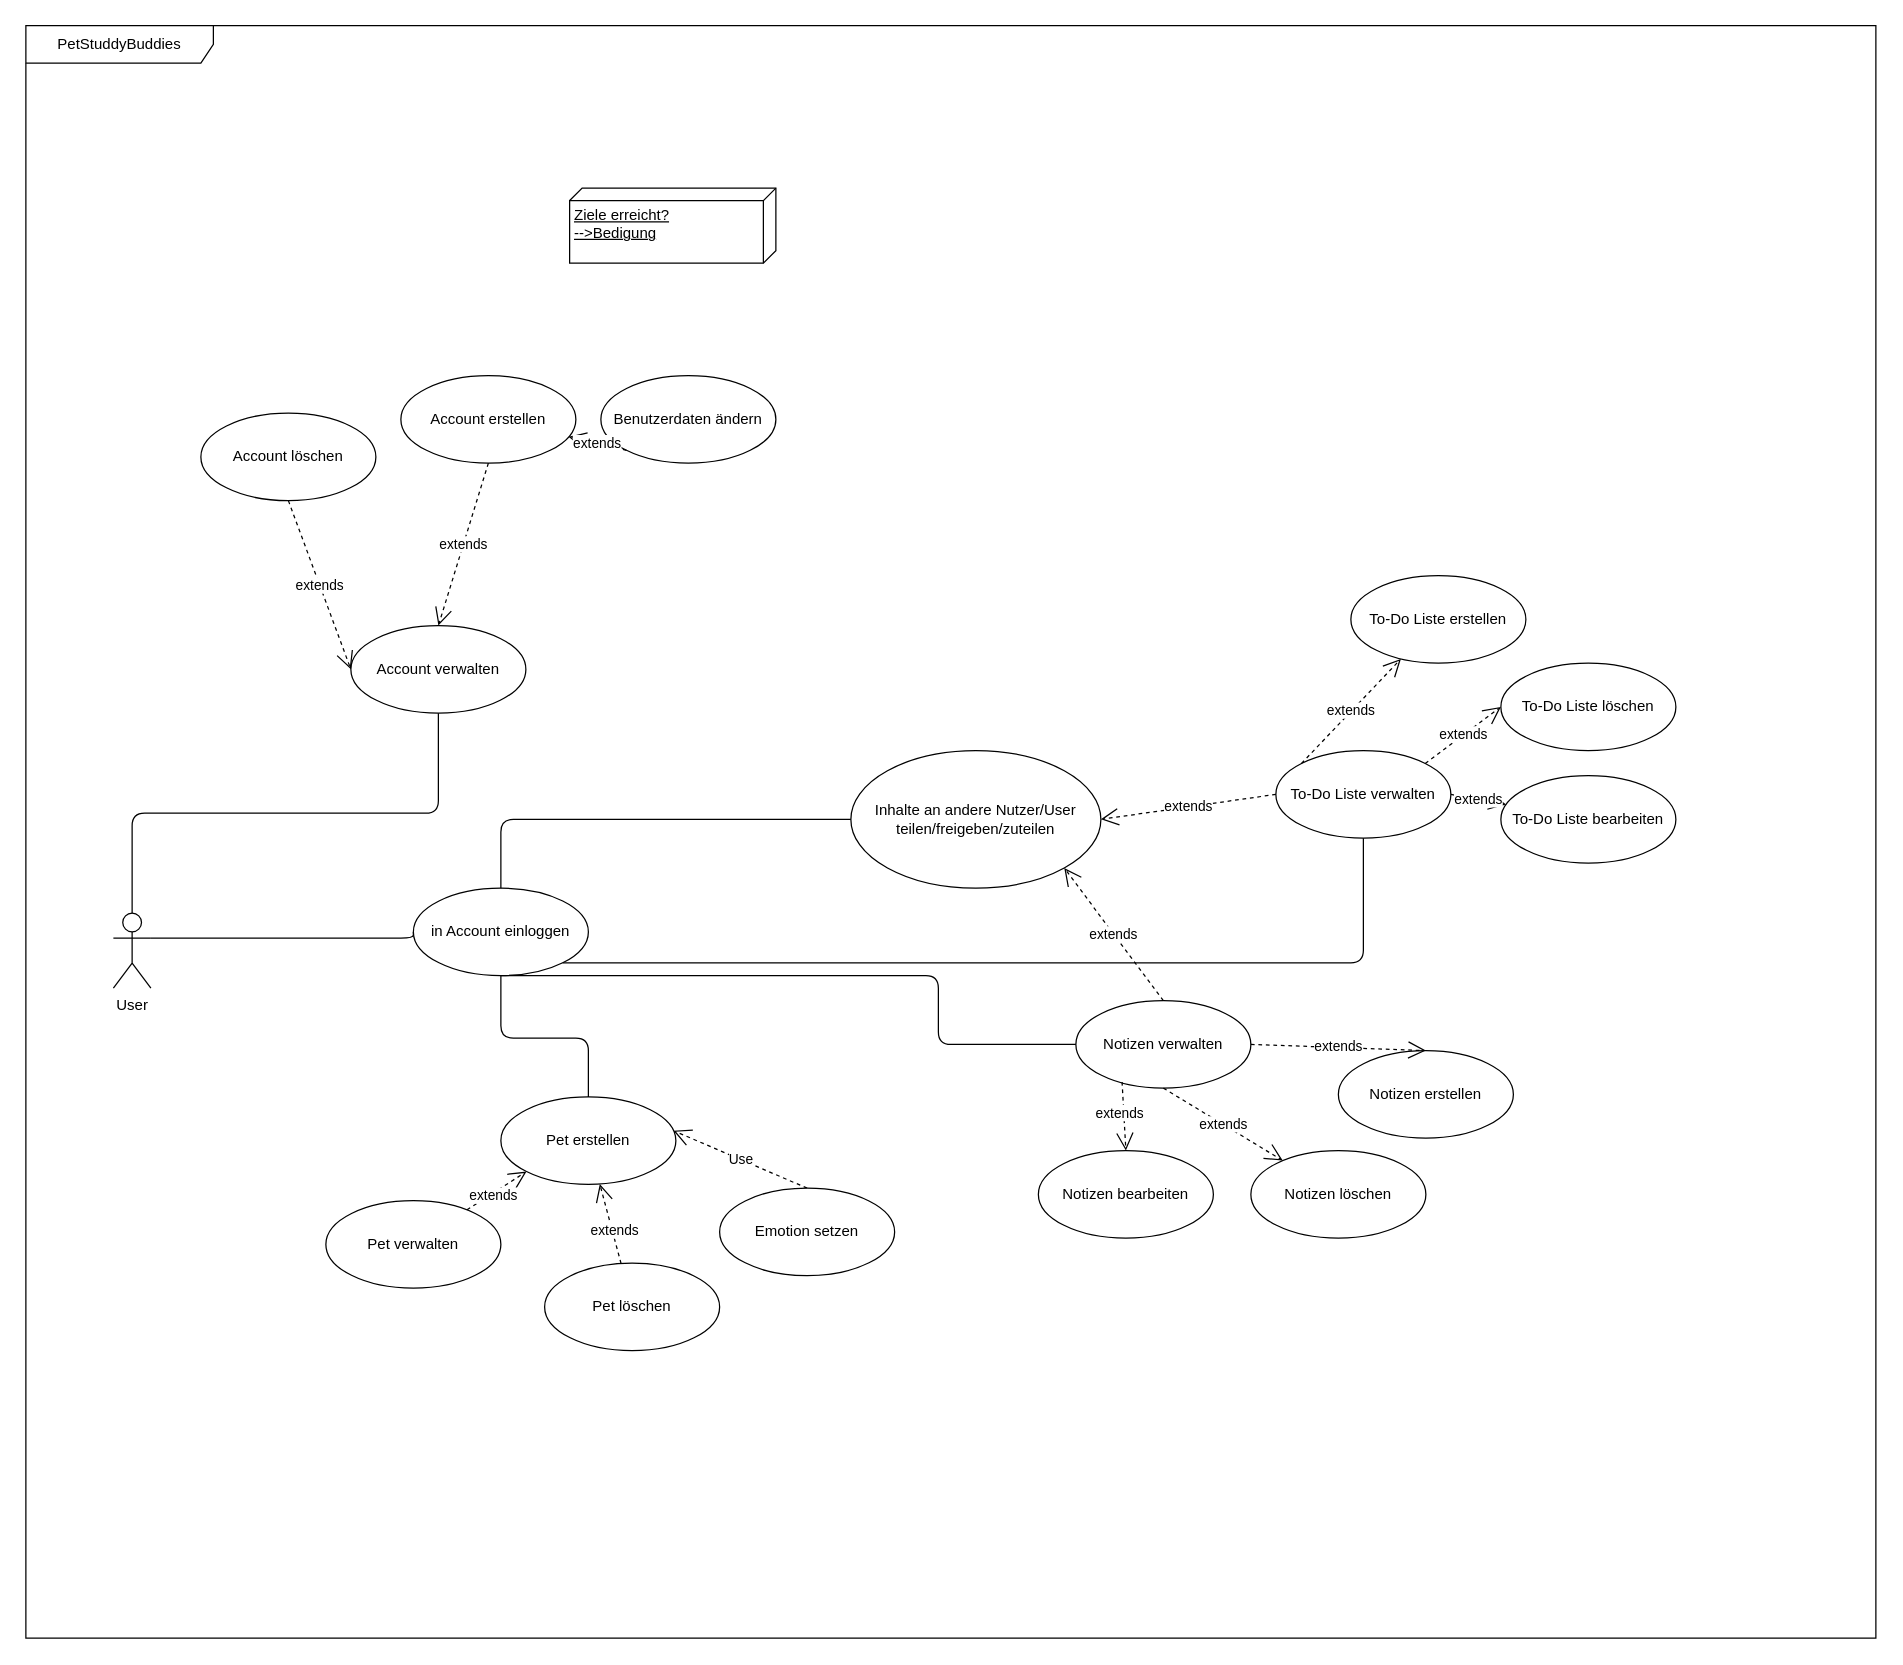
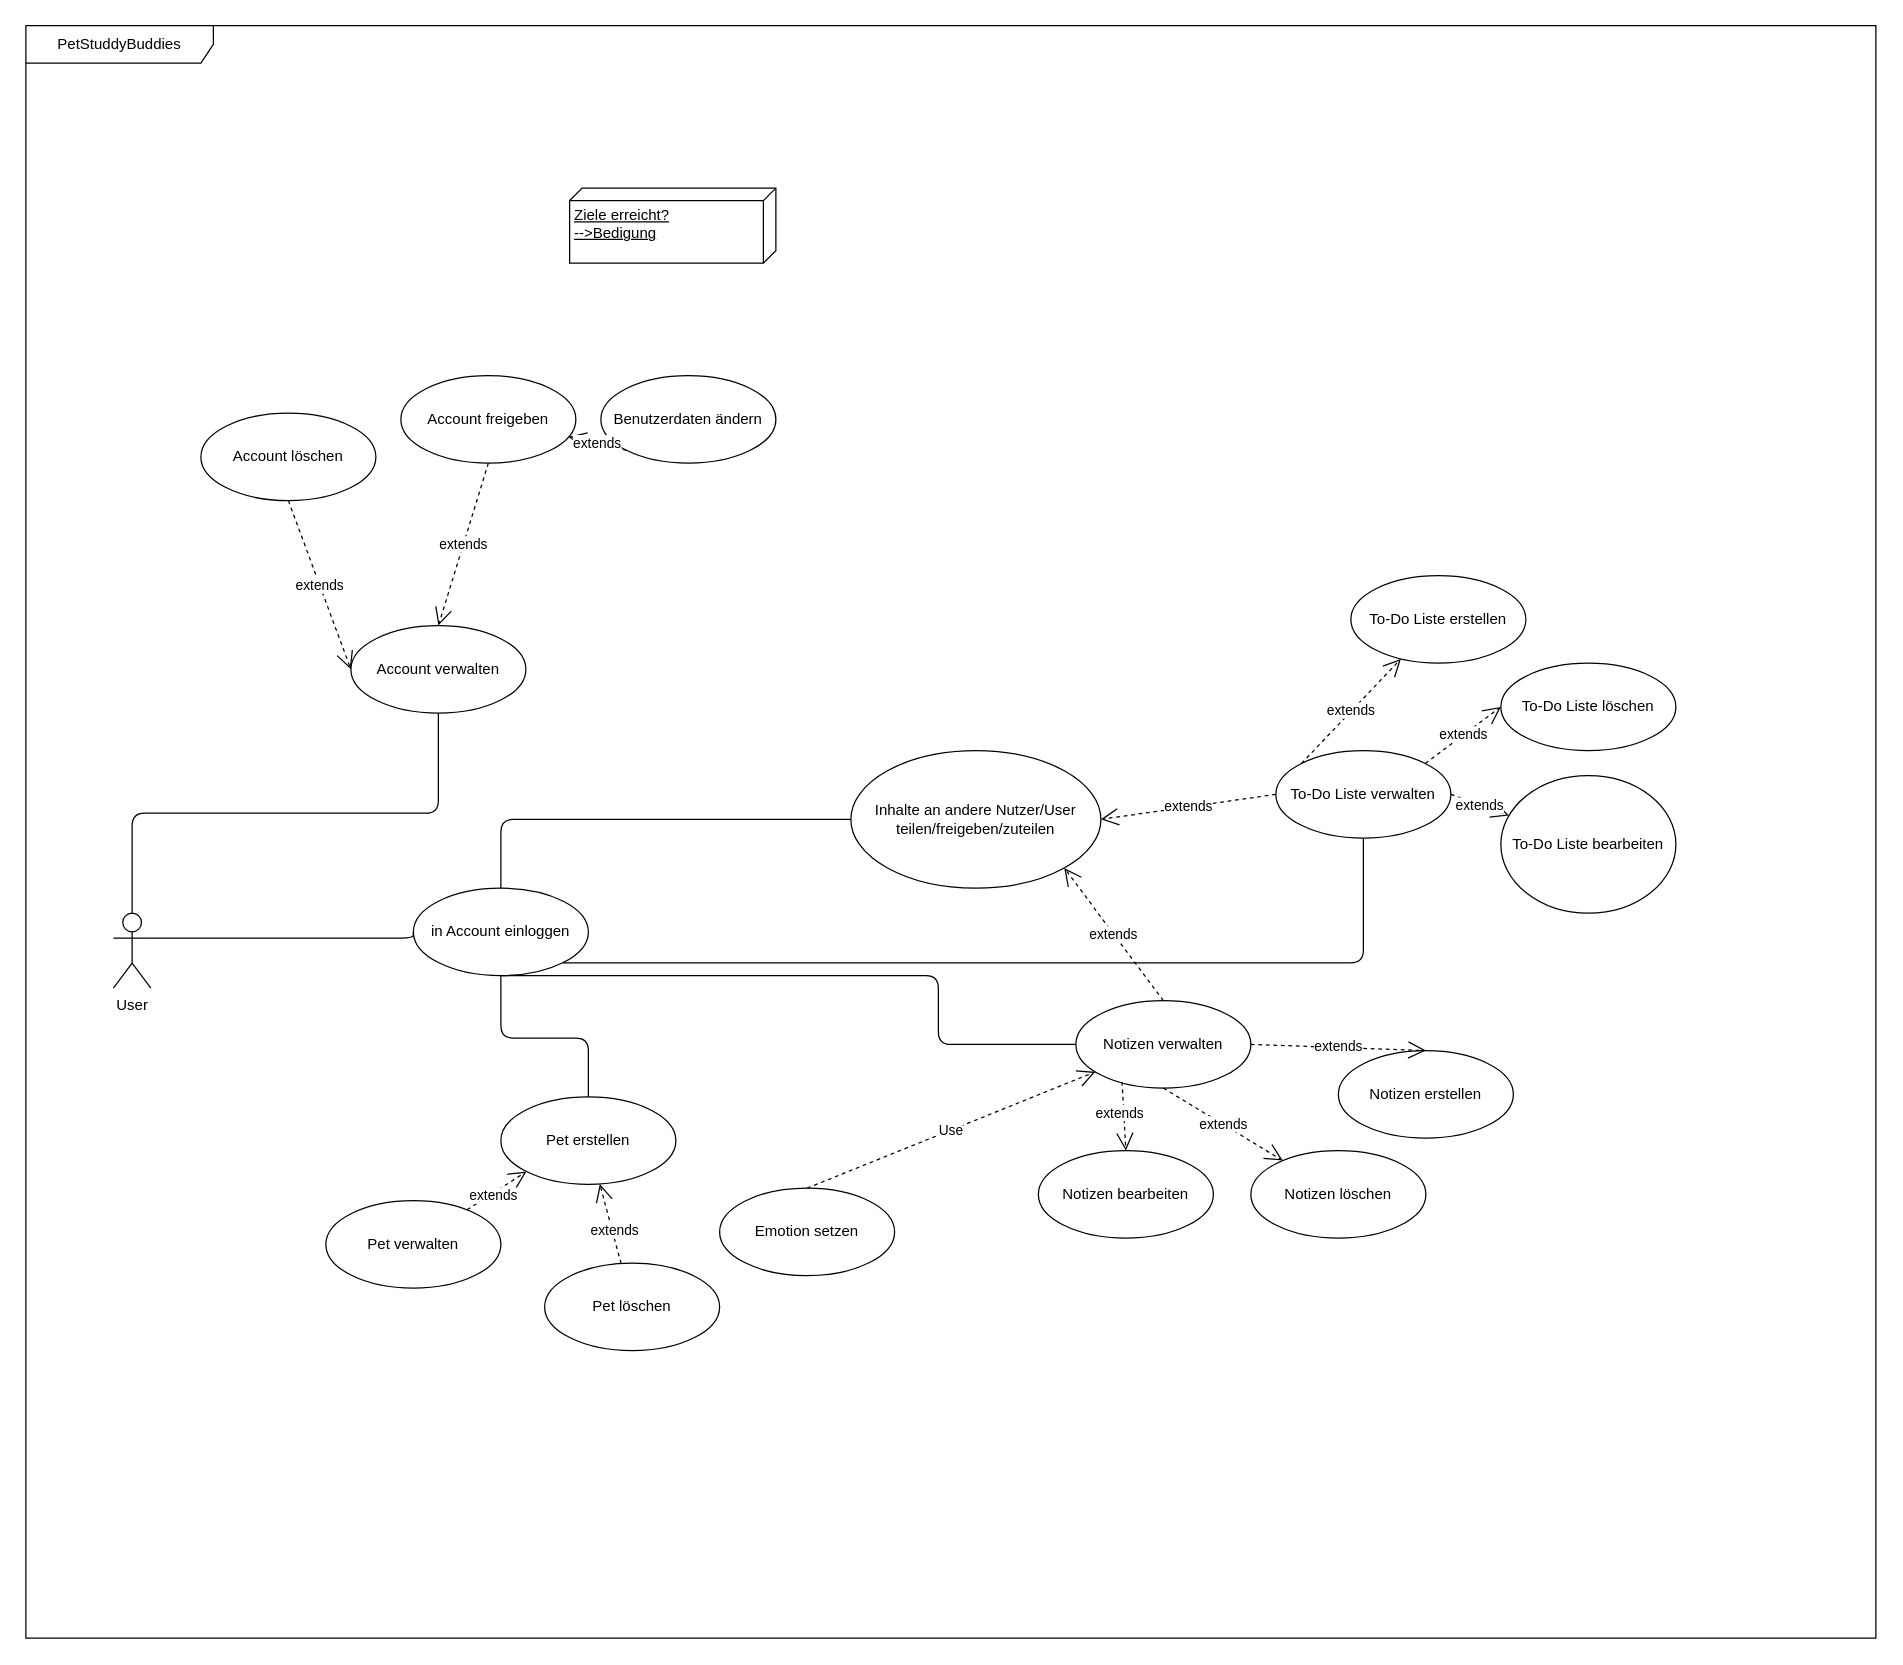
node "Account erstellen": label "Account erstellen" -> "Account freigeben"
node "To-Do Liste bearbeiten": size 175x88 -> 175x138
edge "Emotion setzen" -> "Pet erstellen": now "Emotion setzen" -> "Notizen verwalten"
